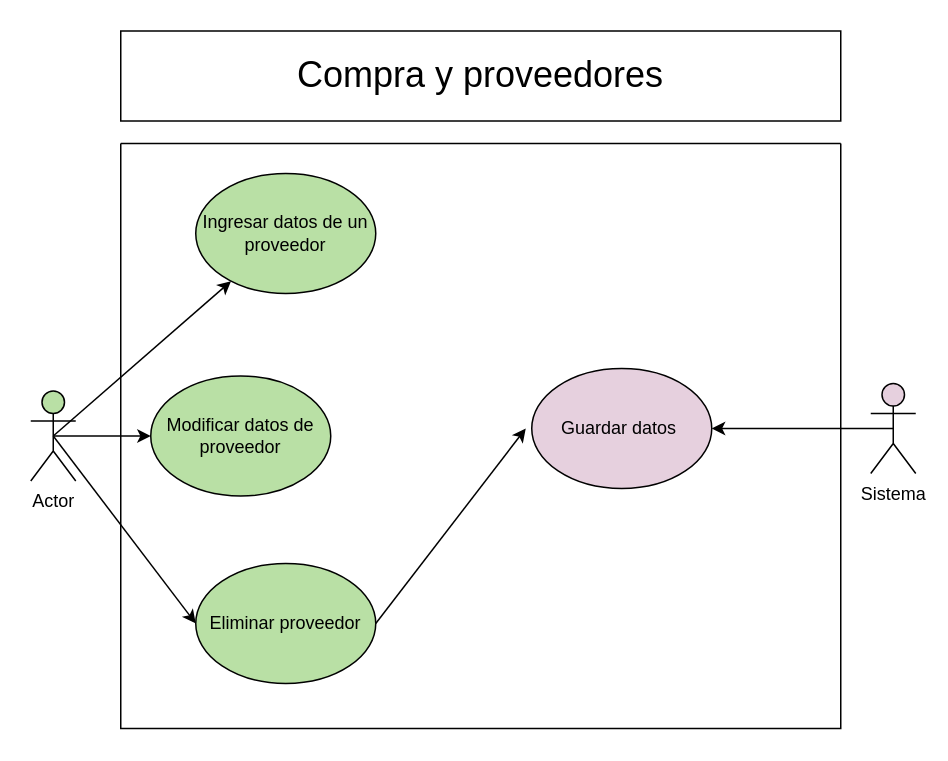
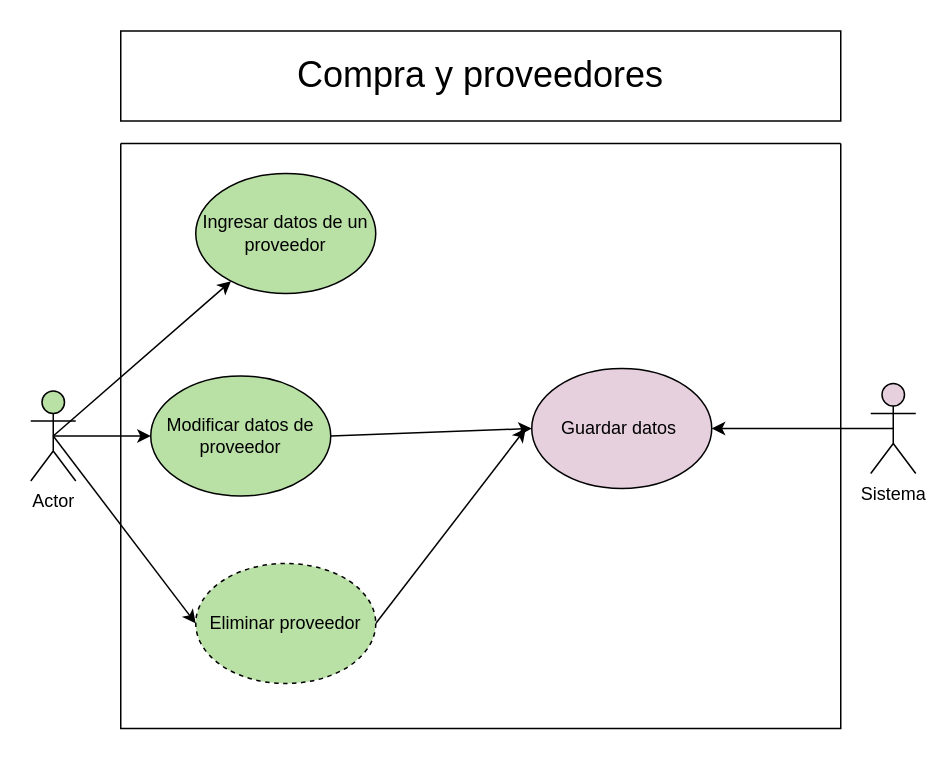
edge "Modificar datos de proveedor" -> "Guardar datos": added
node "Eliminar proveedor": style solid -> dashed
